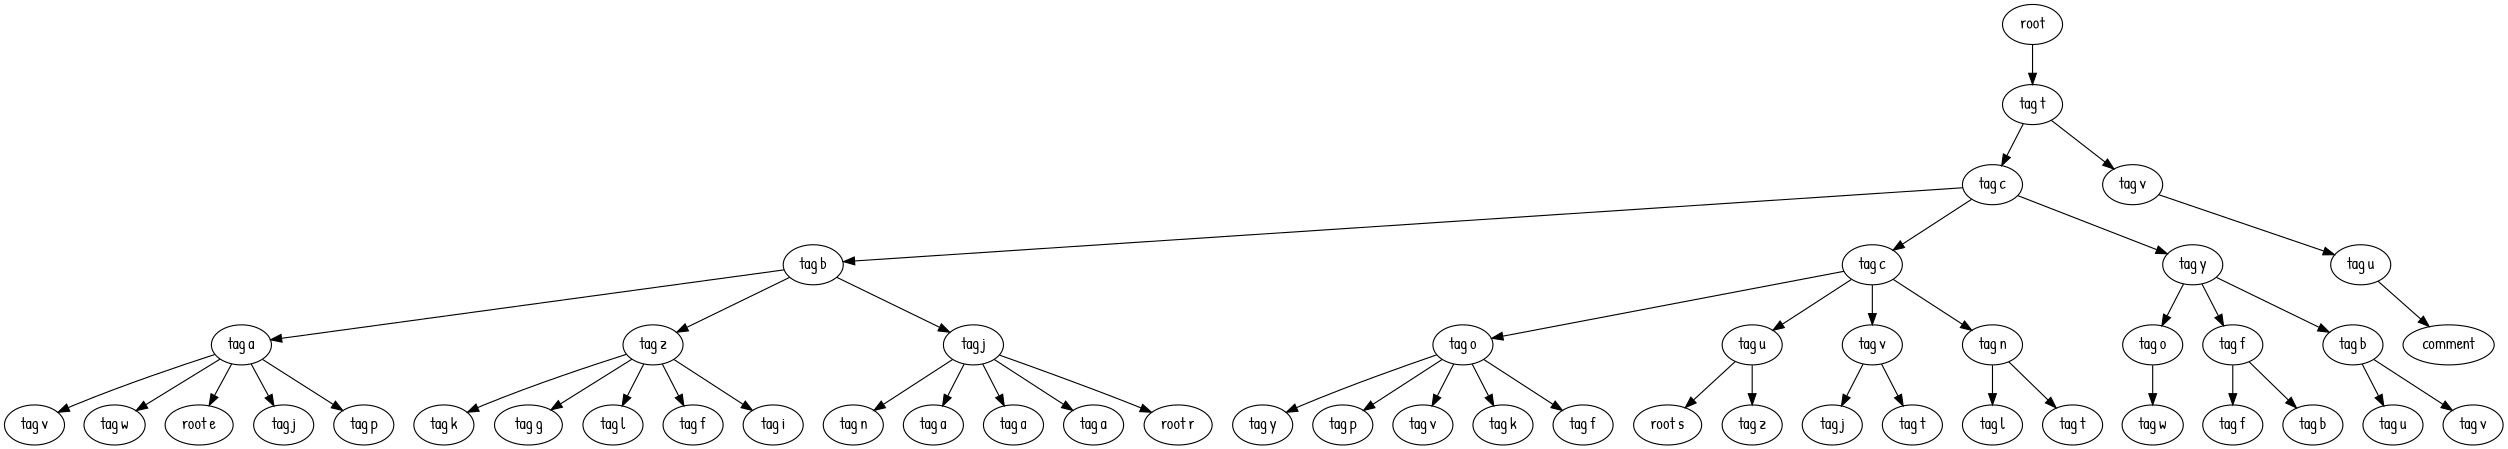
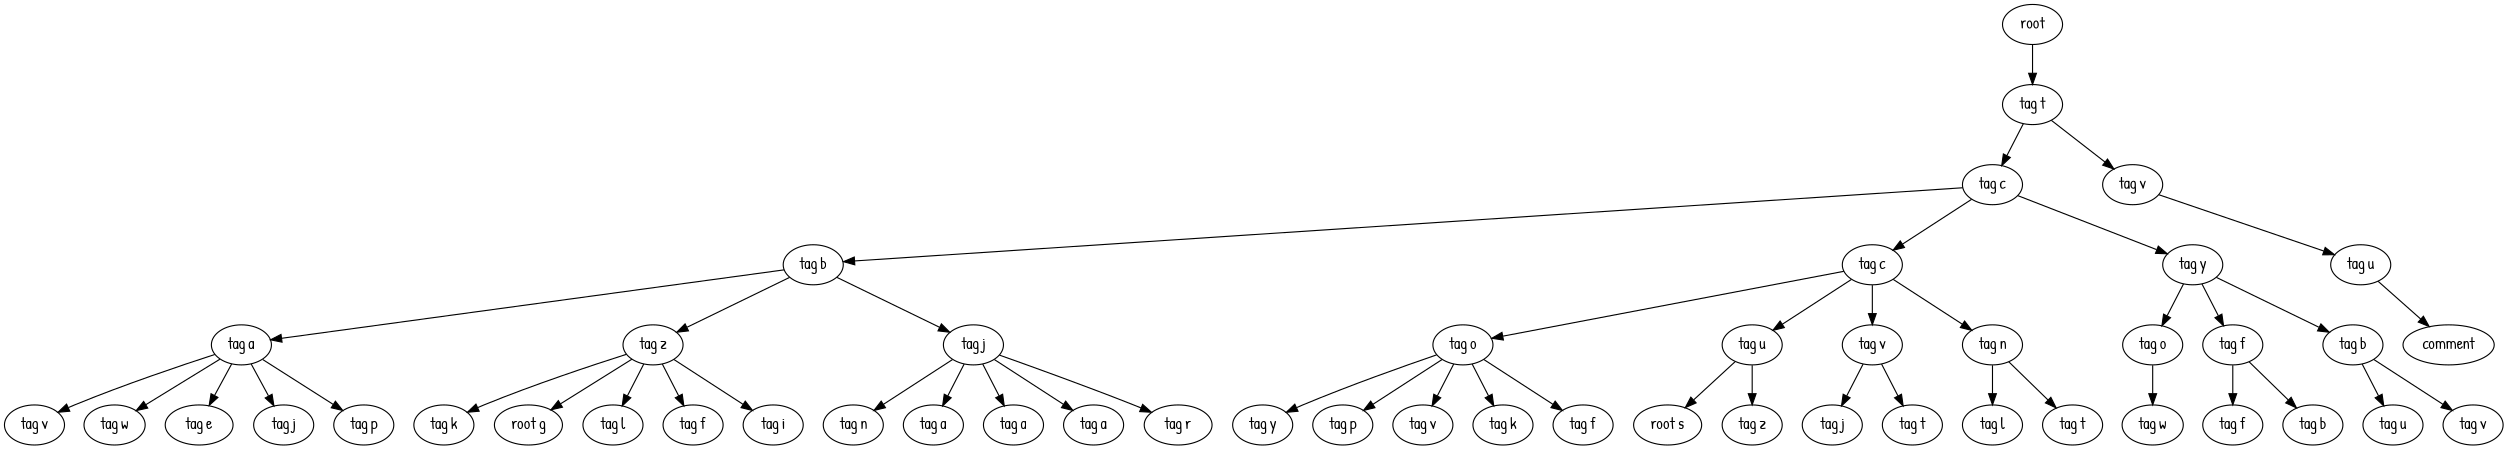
node "root e": label "root e" -> "tag e"
node "tag g": label "tag g" -> "root g"
node "root r": label "root r" -> "tag r"
